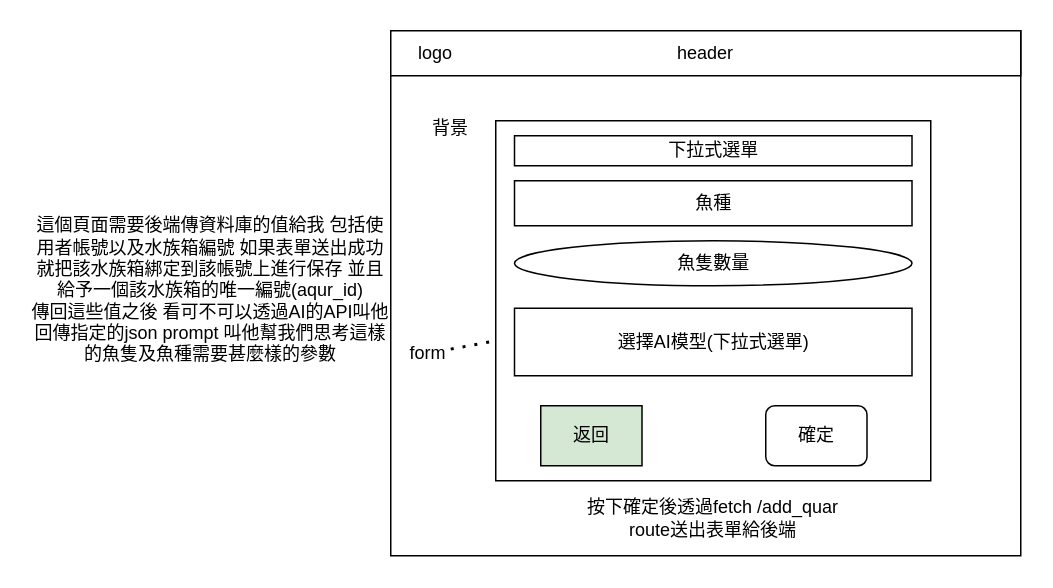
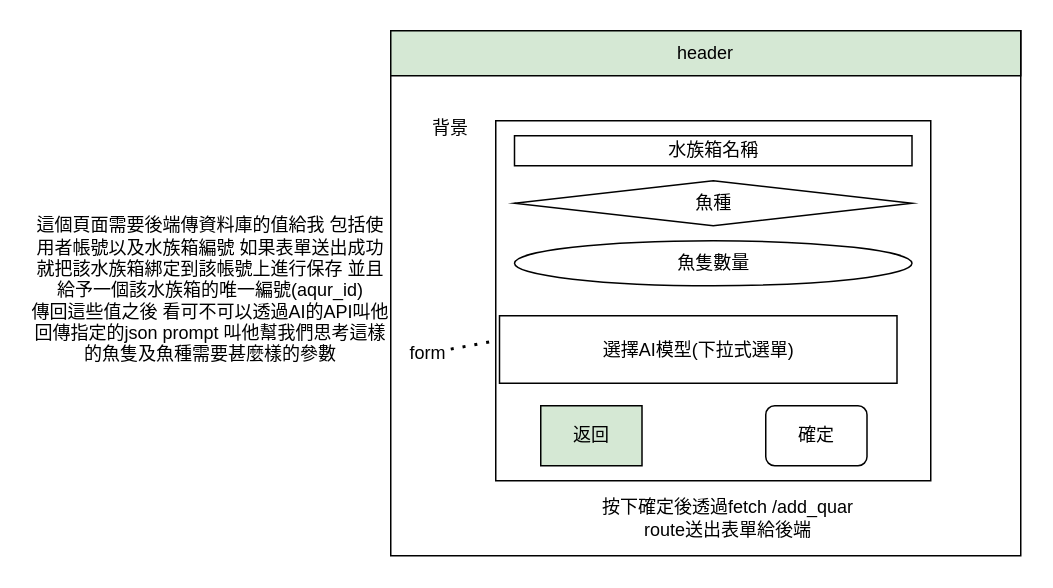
node "logo": removed
node "header": fillcolor #ffffff -> #d5e8d4
node "下拉式選單": label "下拉式選單" -> "水族箱名稱"
node "魚種": shape rectangle -> diamond
node "選擇AI模型(下拉式選單)": moved (713, 342) -> (698, 350)
node "按下確定後透過fetch /add_quar route送出表單給後端": moved (713, 518) -> (728, 518)
